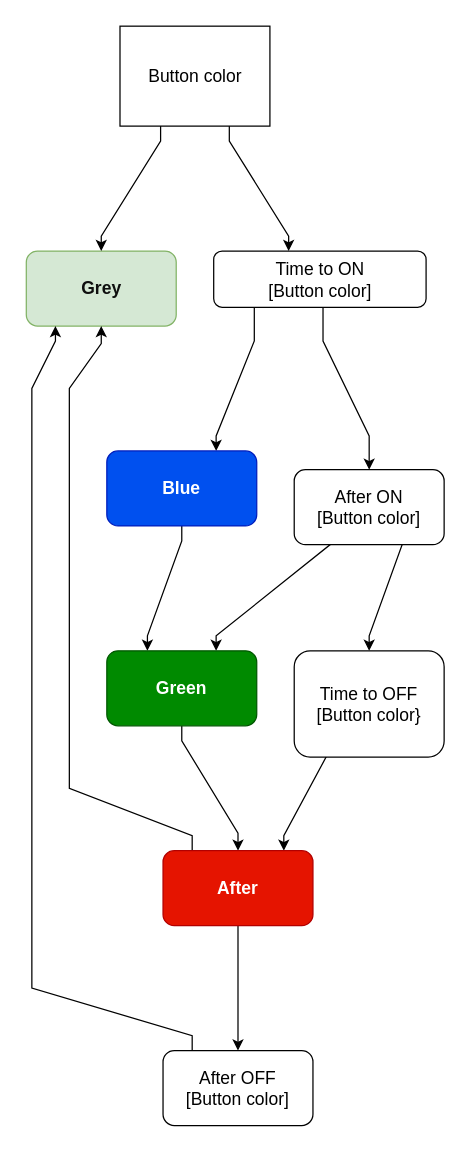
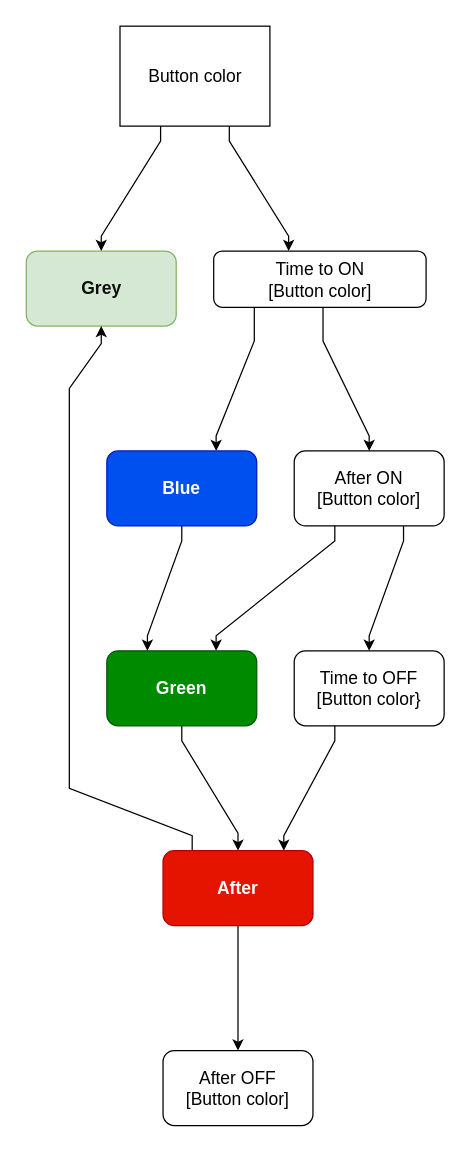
node "After ON [Button color]": moved (369, 507) -> (369, 488)
node "Time to OFF [Button color}": size 150x106 -> 150x75
edge "After OFF [Button color]" -> "Grey": removed
